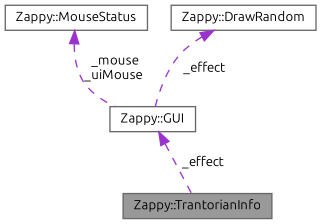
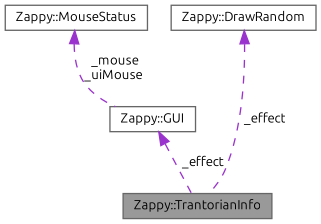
edge "Zappy::GUI" -> "Zappy::DrawRandom": now "Zappy::TrantorianInfo" -> "Zappy::DrawRandom"
